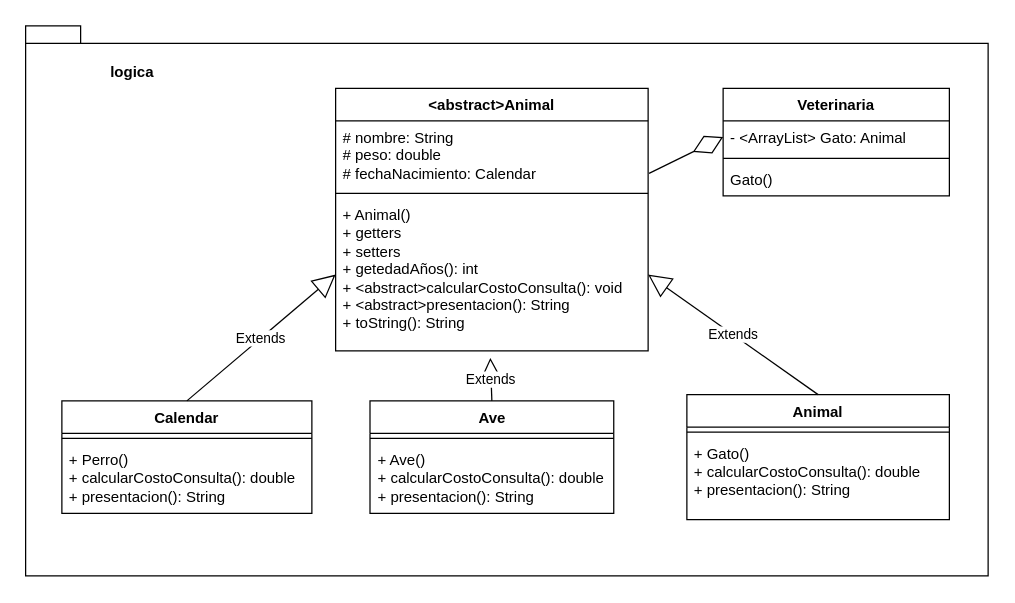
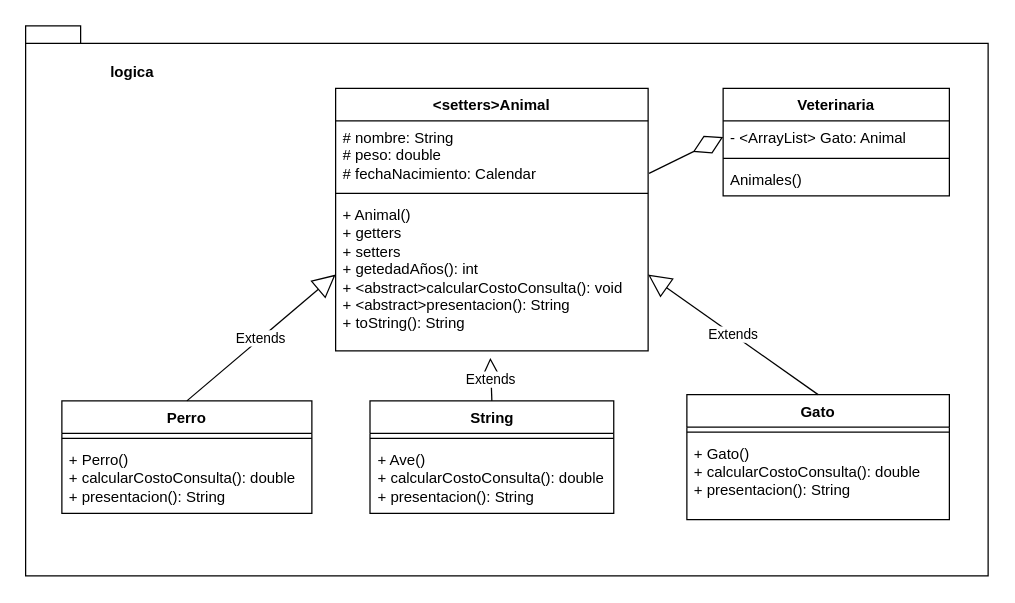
node "<abstract>Animal": label "<abstract>Animal" -> "<setters>Animal"
node "Gato()": label "Gato()" -> "Animales()"
node "Animal": label "Animal" -> "Gato"
node "Calendar": label "Calendar" -> "Perro"
node "Ave": label "Ave" -> "String"
